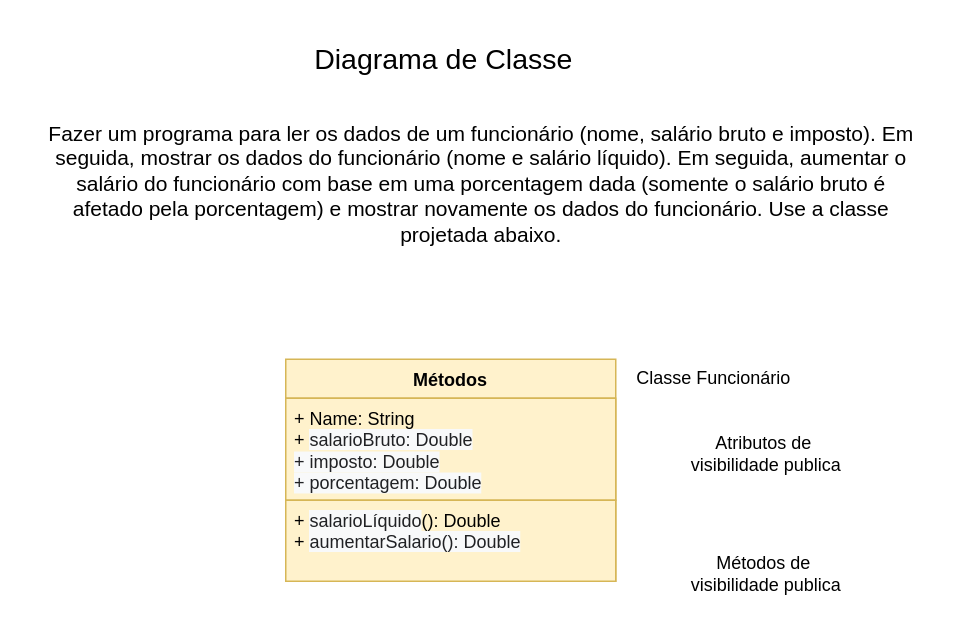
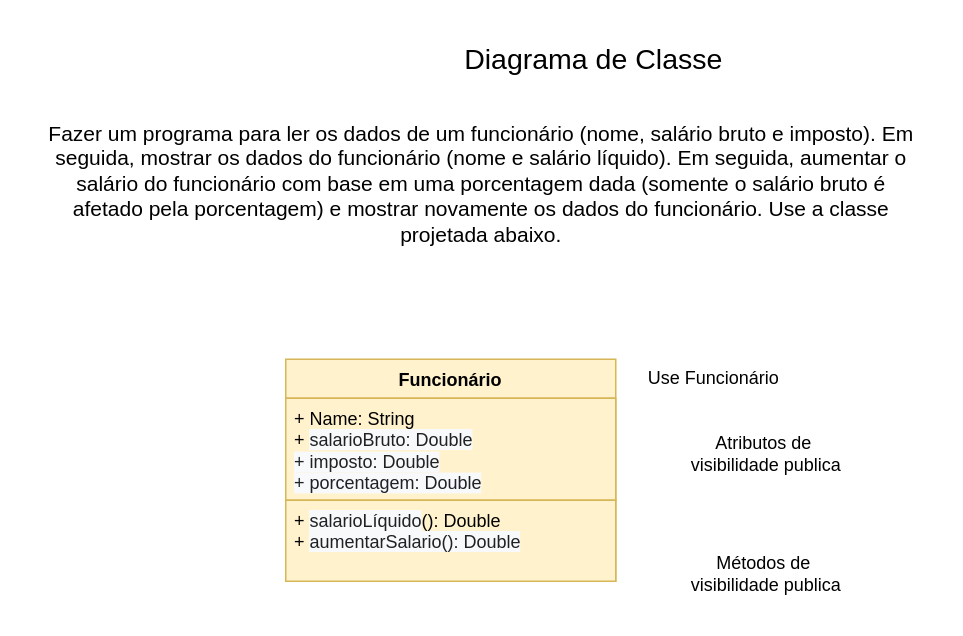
node "Diagrama de Classe": moved (443, 61) -> (593, 61)
node "Classe Funcionário": label "Classe Funcionário" -> "Use Funcionário"
node "Métodos": label "Métodos" -> "Funcionário"
